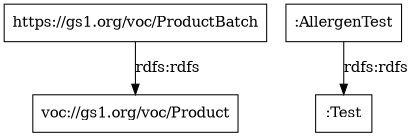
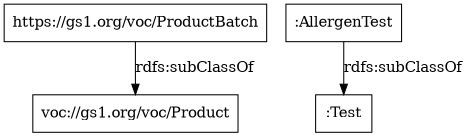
edge "https://gs1.org/voc/ProductBatch" -> "voc://gs1.org/voc/Product": label "rdfs:rdfs" -> "rdfs:subClassOf"
edge ":AllergenTest" -> ":Test": label "rdfs:rdfs" -> "rdfs:subClassOf"
